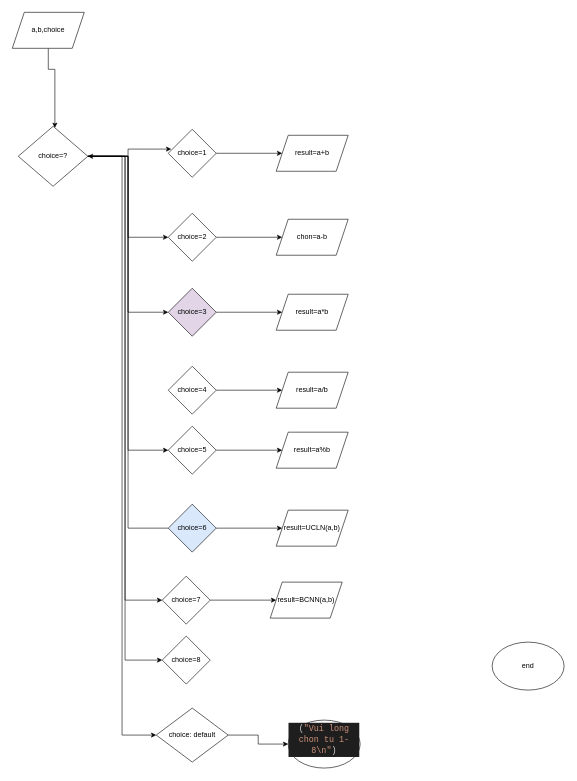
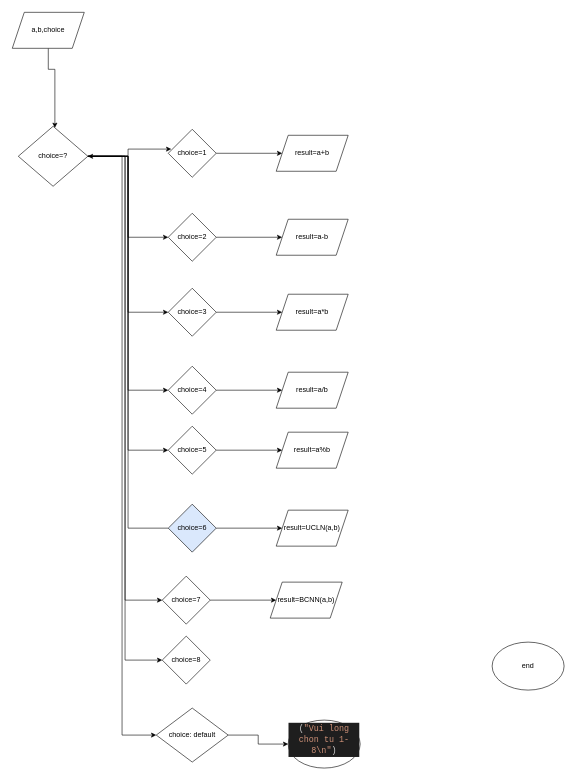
node "chon=a-b": label "chon=a-b" -> "result=a-b"
node "choice=3": fillcolor #e1d5e7 -> #ffffff
edge "choice=?" -> "choice=4": added
